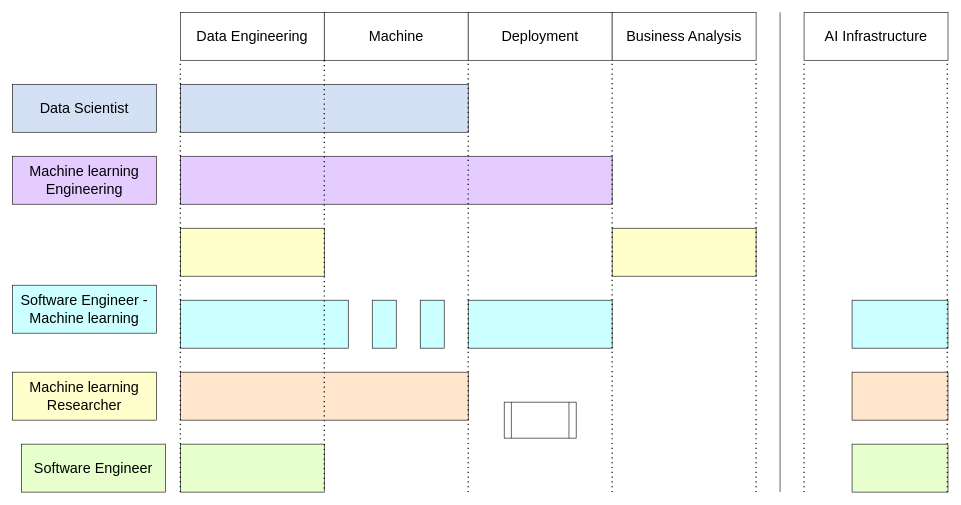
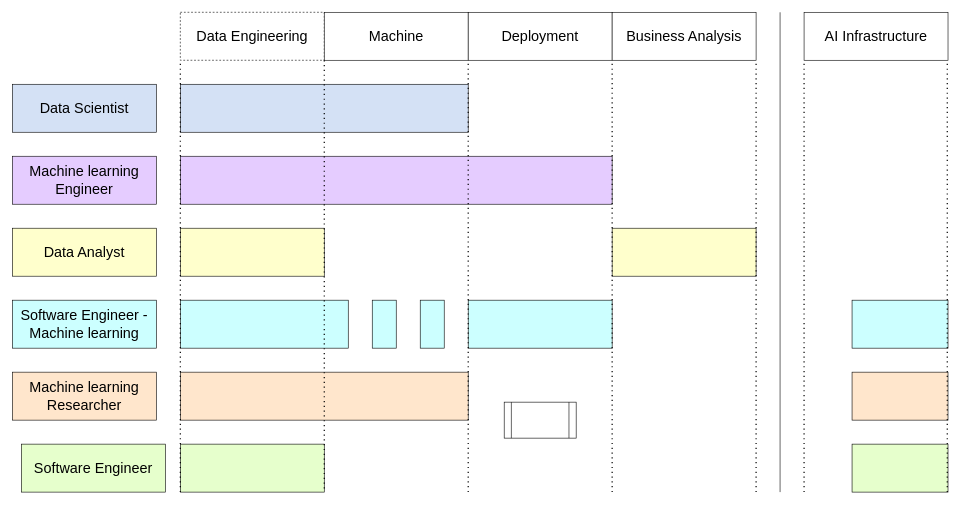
node "Data Engineering": style solid -> dashed
node "Machine learning Engineering": label "Machine learning Engineering" -> "Machine learning Engineer"
node "Data Analyst": added
node "Software Engineer - Machine learning": moved (84, 309) -> (84, 324)
node "Machine learning Researcher": fillcolor #ffffcc -> #ffe6cc
